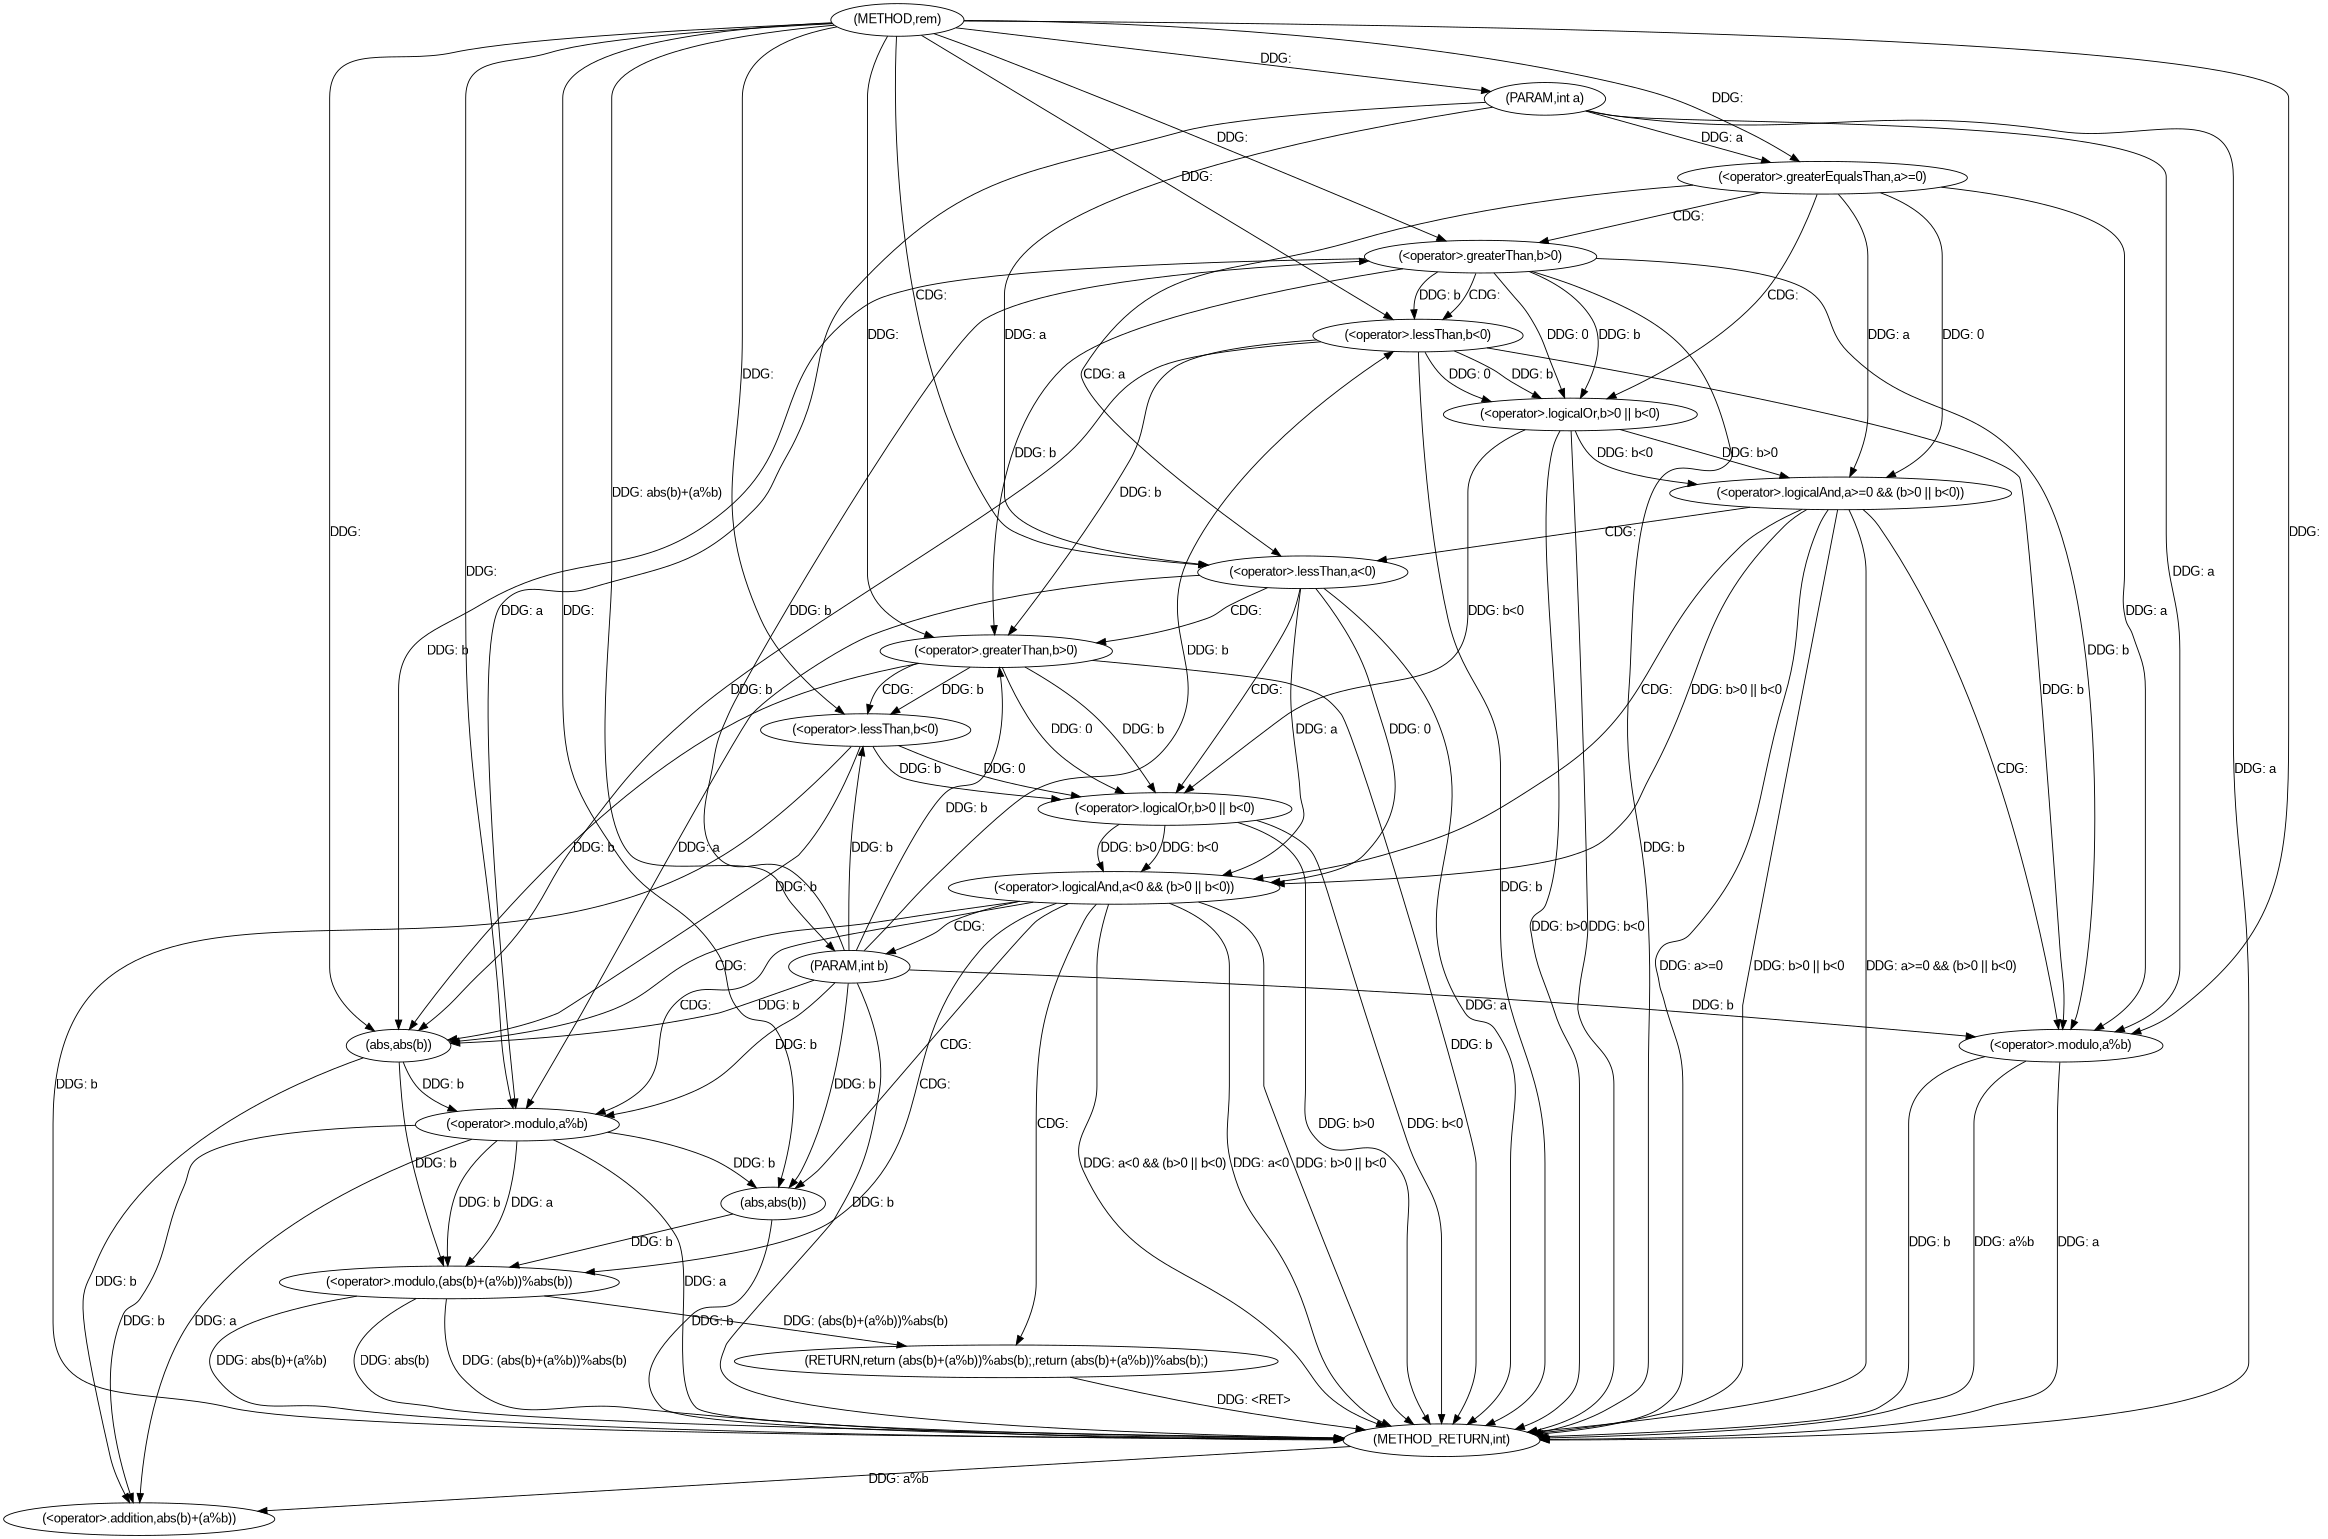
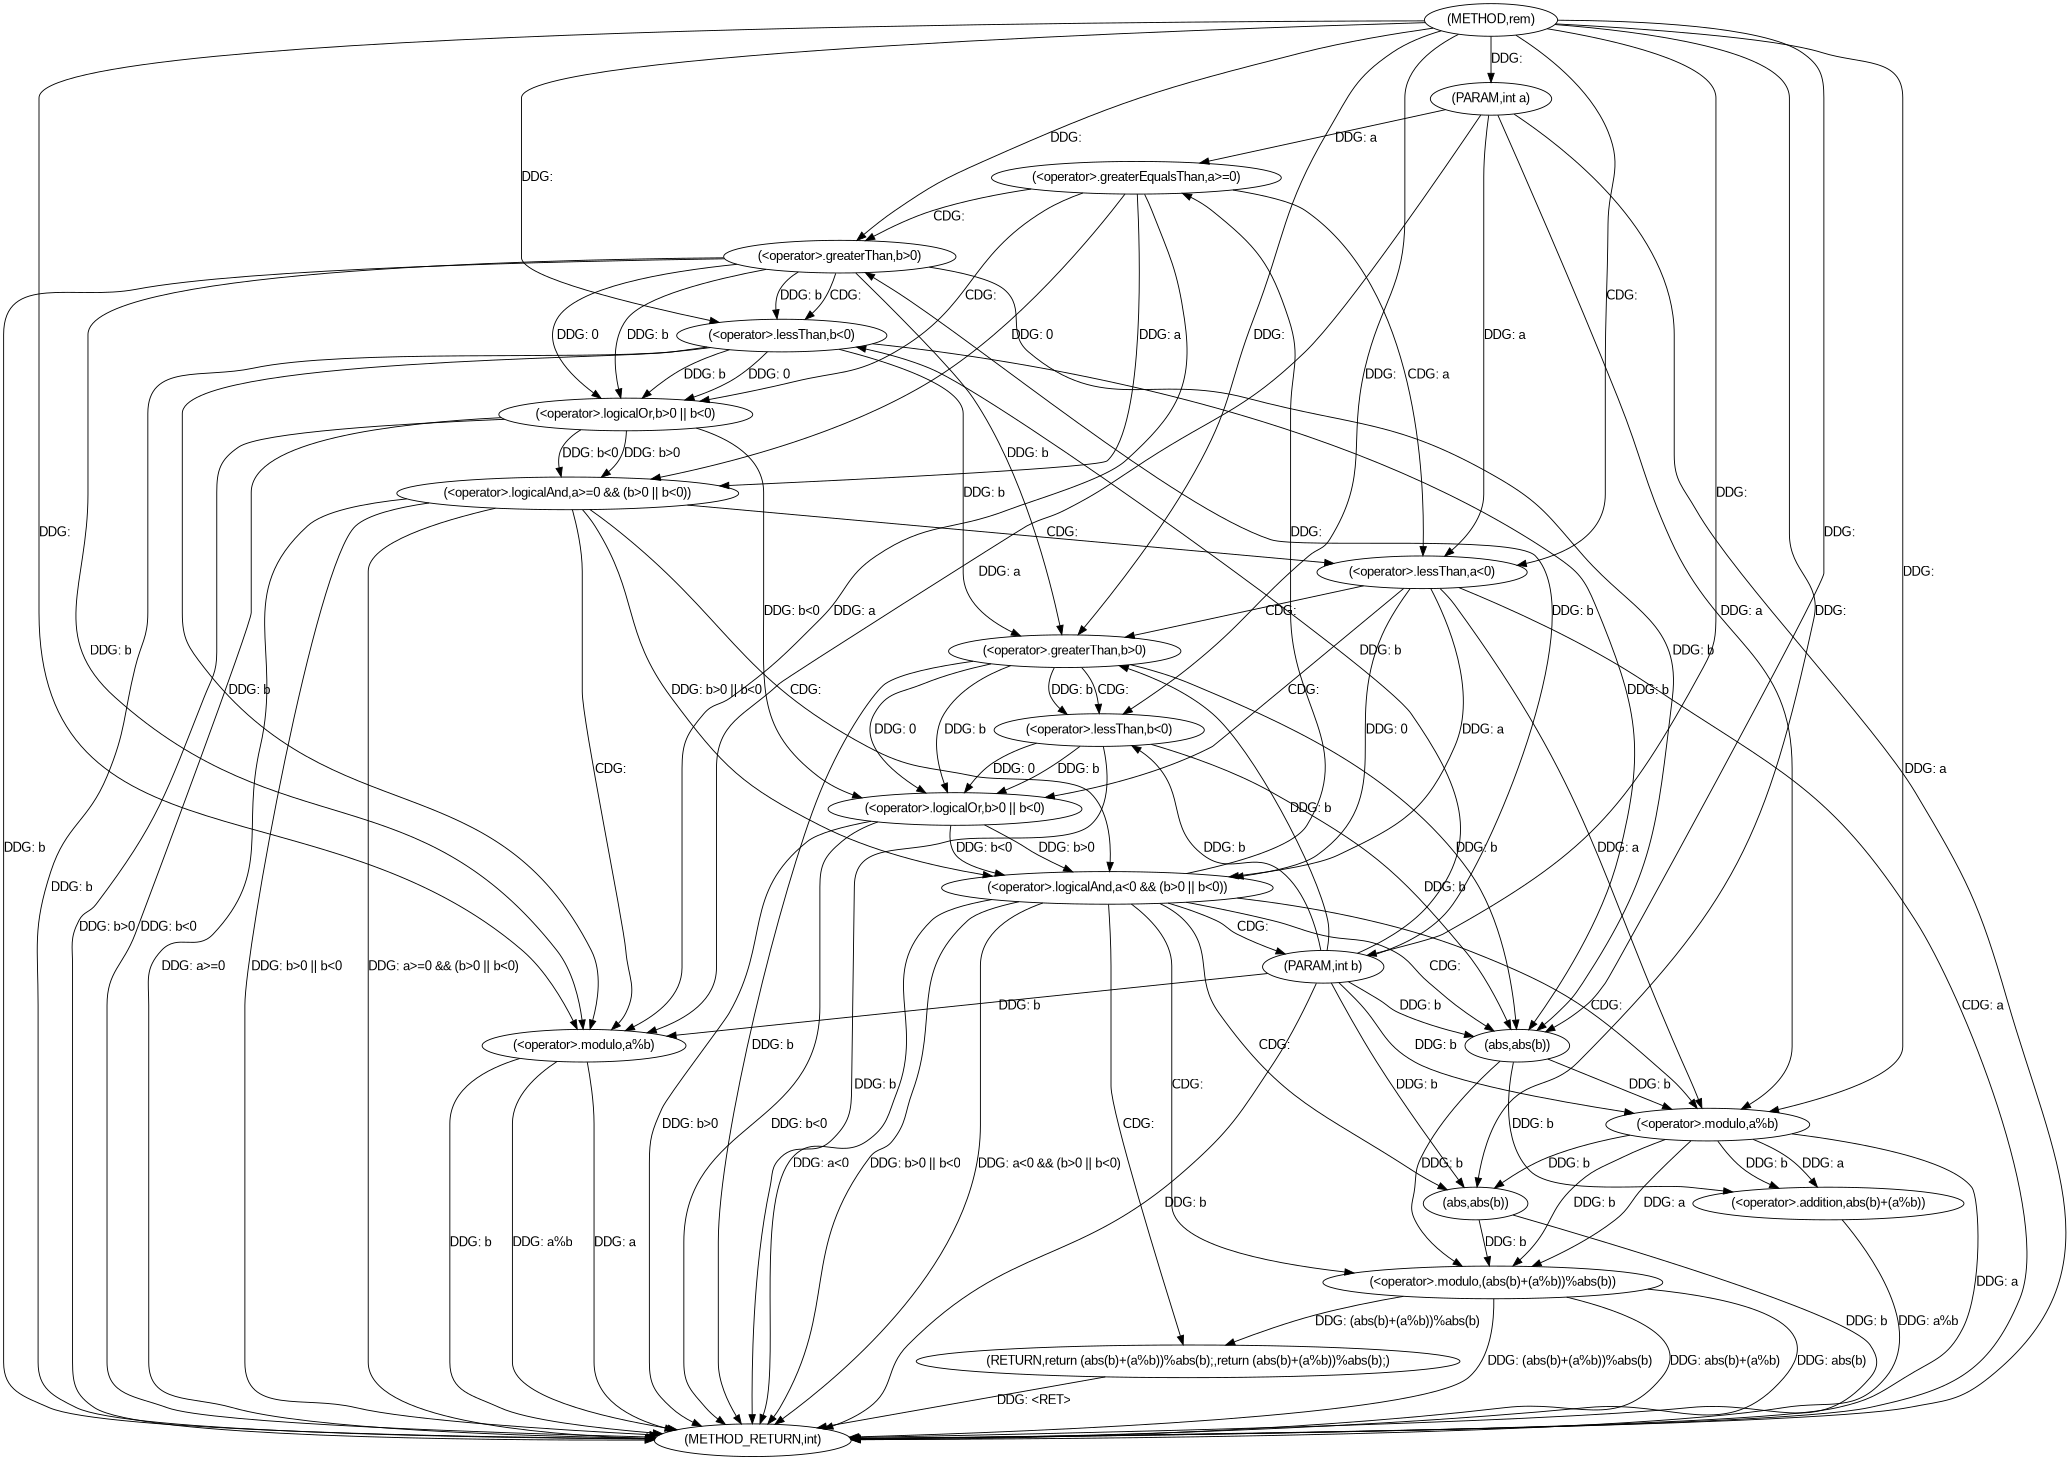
edge "(METHOD,rem)" -> "(<operator>.greaterEqualsThan,a>=0)": now "(<operator>.logicalAnd,a<0 && (b>0 || b<0))" -> "(<operator>.greaterEqualsThan,a>=0)"
edge "(METHOD,rem)" -> "(PARAM,int b)": label "DDG: abs(b)+(a%b)" -> "DDG: "
edge "(<operator>.lessThan,a<0)" -> "(METHOD_RETURN,int)": label "DDG: a" -> "CDG: a"
edge "(METHOD_RETURN,int)" -> "(<operator>.addition,abs(b)+(a%b))": reversed
